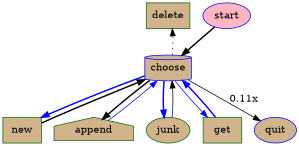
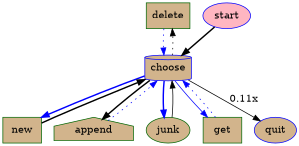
edge "delete" -> "choose": added
edge "get" -> "choose": style bold -> dotted
edge "append" -> "choose": style solid -> dotted
